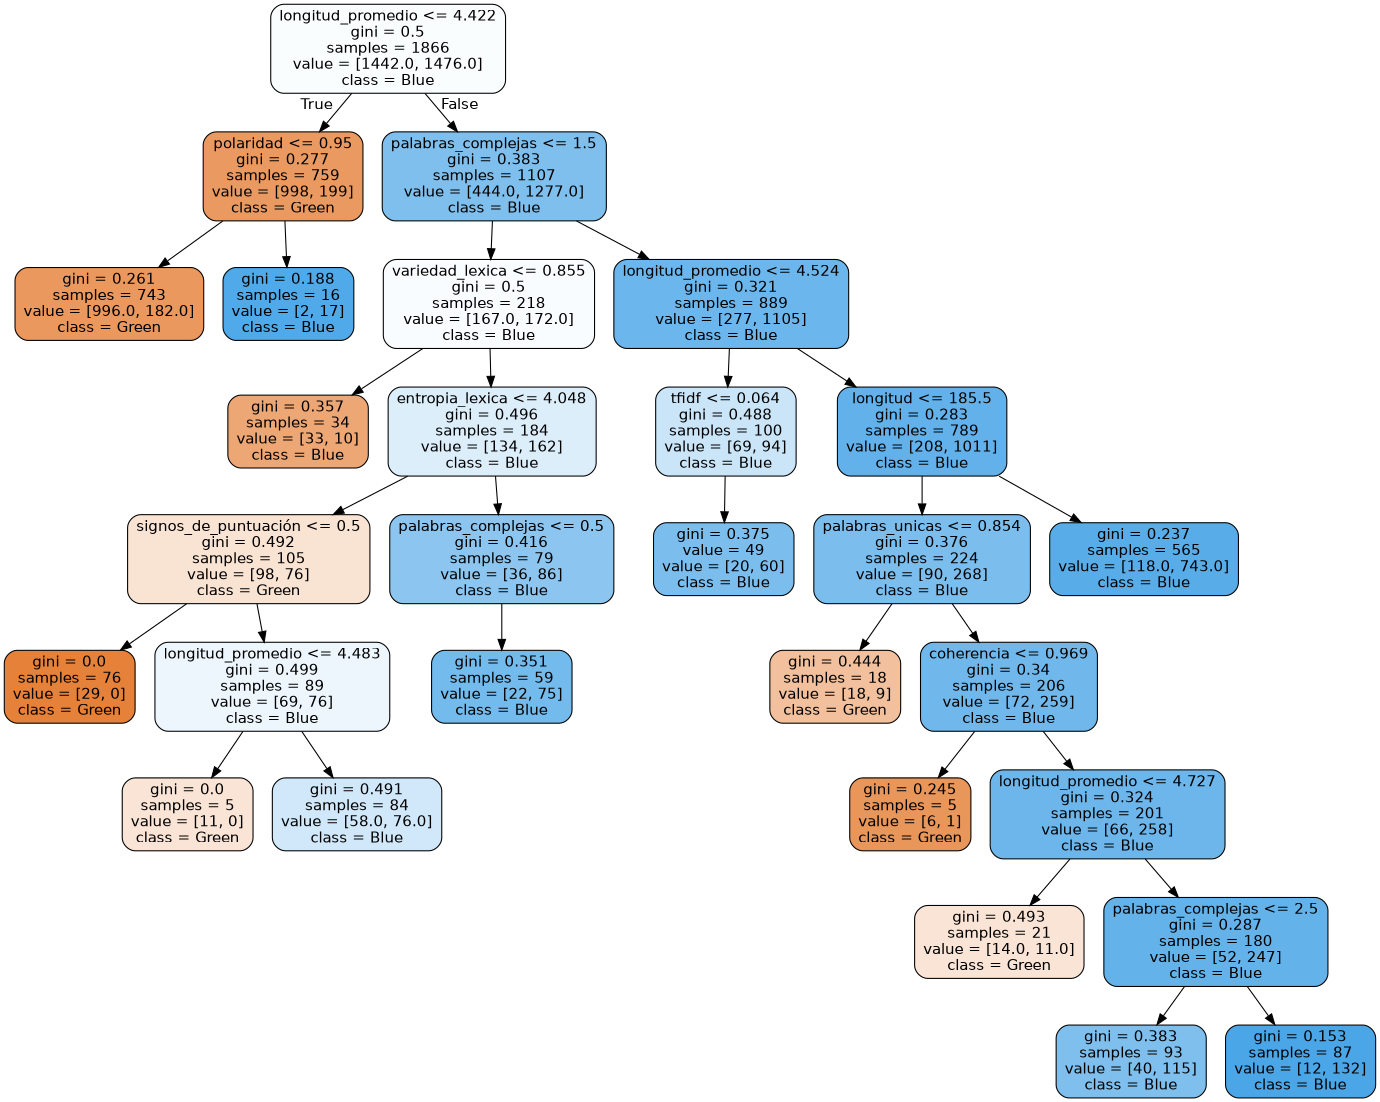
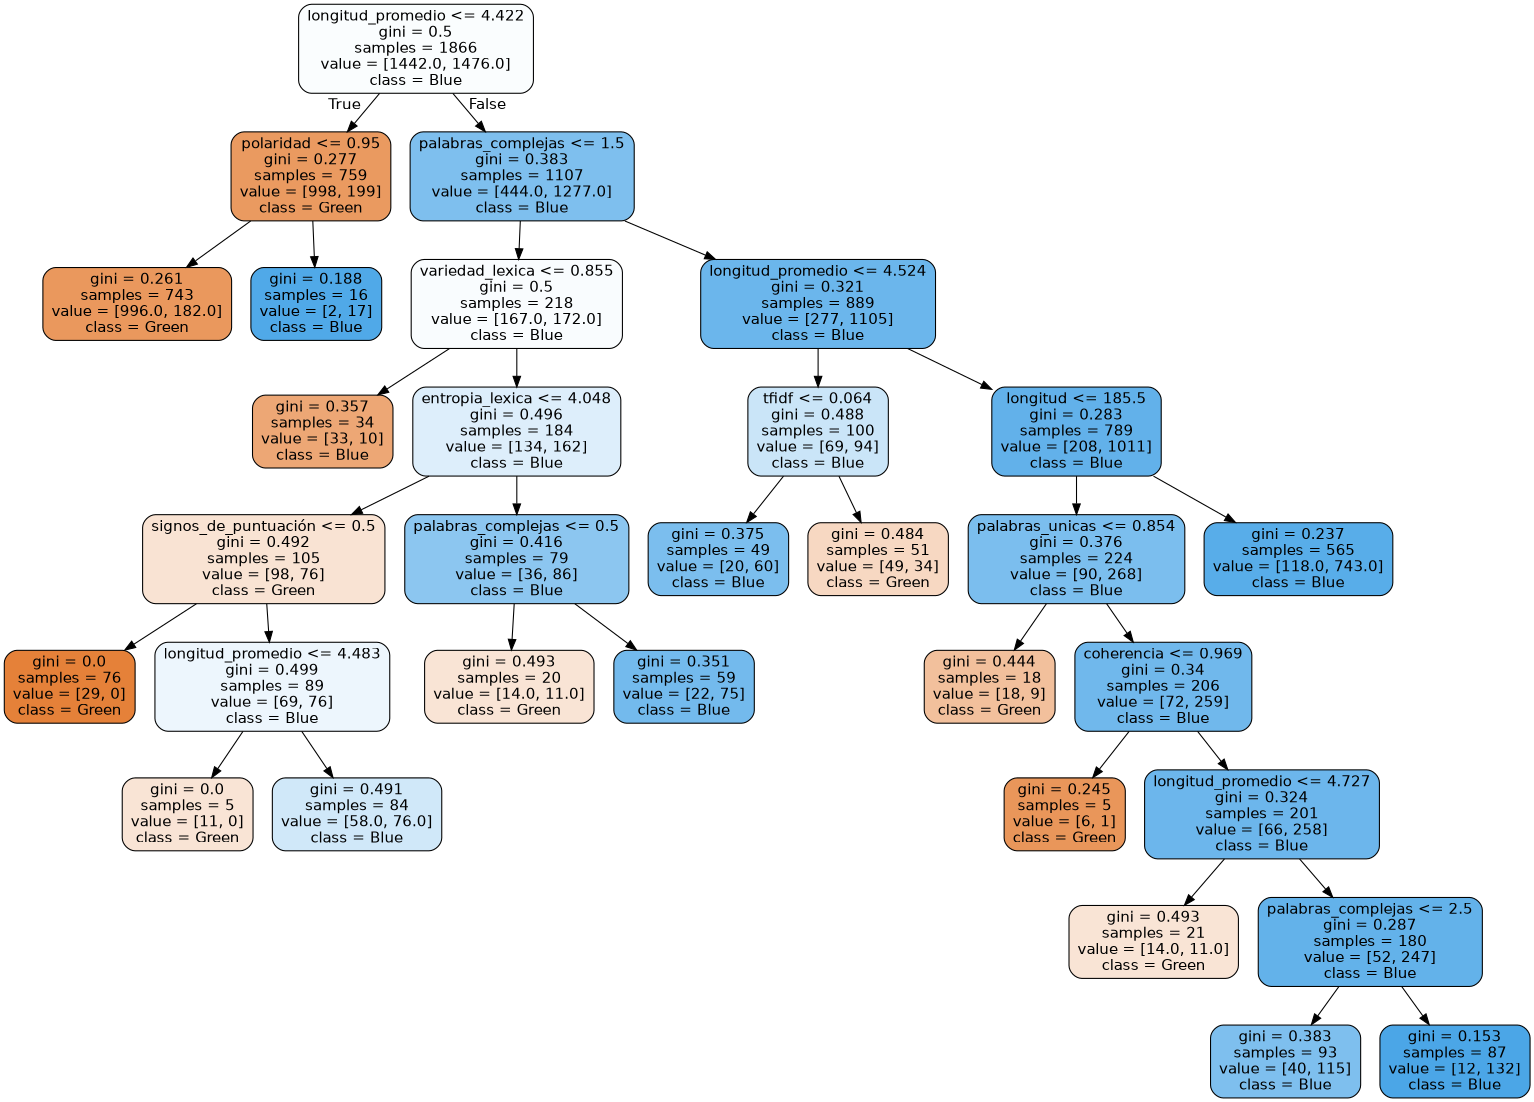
node "gini = 0.375 value = 49 value = [20, 60] class = Blue": label "gini = 0.375 value = 49 value = [20, 60] class = Blue" -> "gini = 0.375 samples = 49 value = [20, 60] class = Blue"
node "gini = 0.484 samples = 51 value = [49, 34] class = Green": added
node "gini = 0.493 samples = 20 value = [14.0, 11.0] class = Green": added
